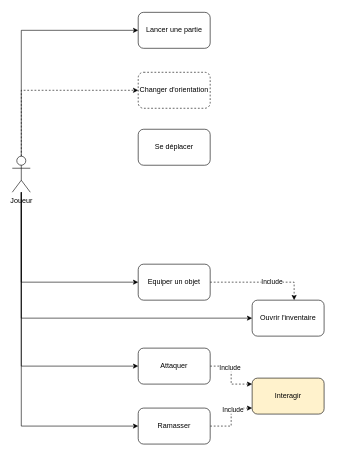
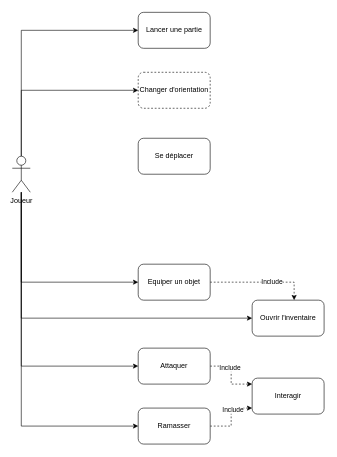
edge "Joueur" -> "Changer d'orientation": style dashed -> solid
node "Se déplacer": moved (174, 147) -> (174, 156)
node "Interagir": fillcolor #fff2cc -> #ffffff
